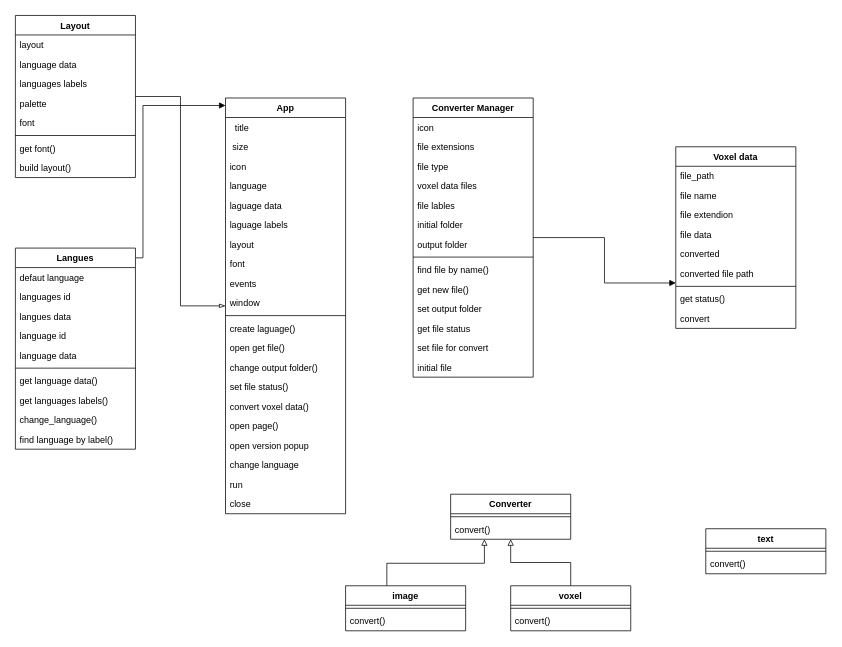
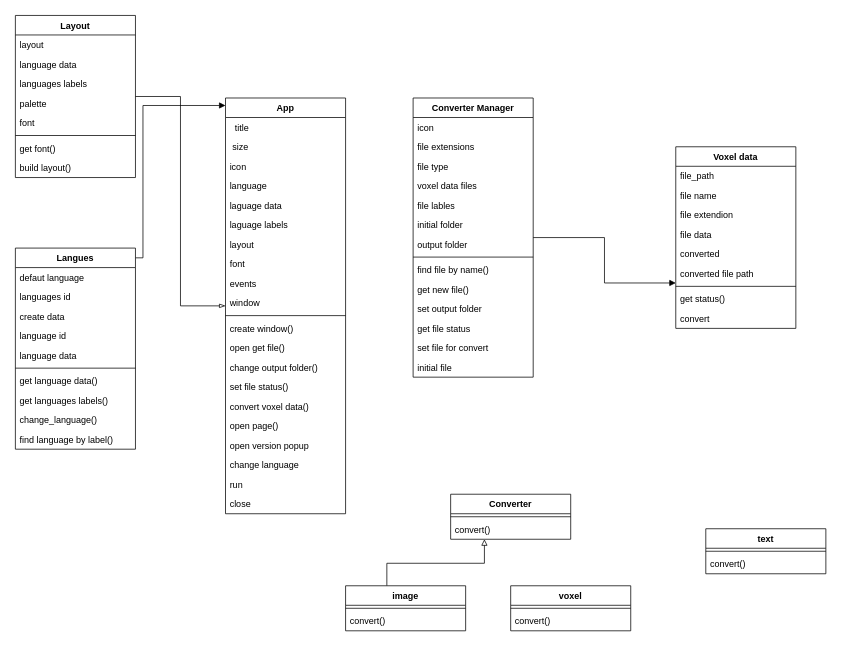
node "langues data": label "langues data" -> "create data"
node "create laguage()": label "create laguage()" -> "create window()"
edge "voxel" -> "Converter": removed
